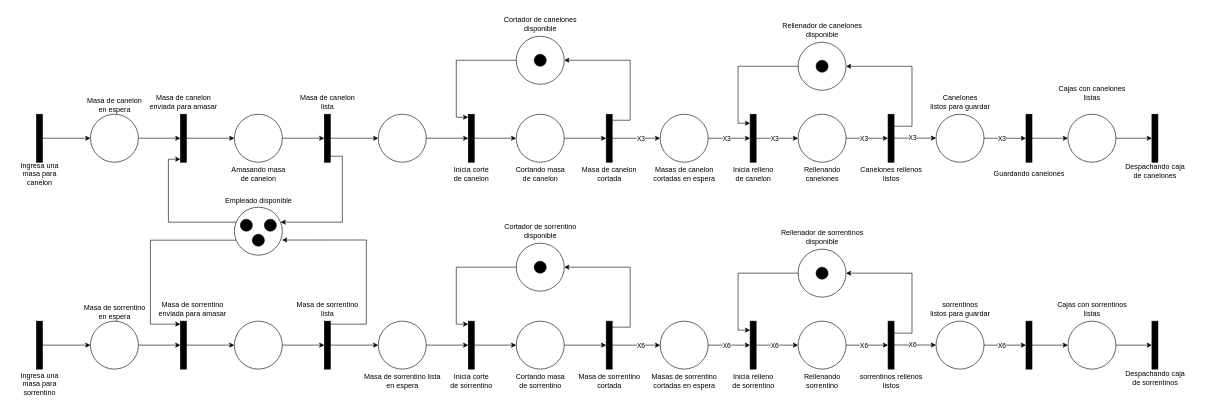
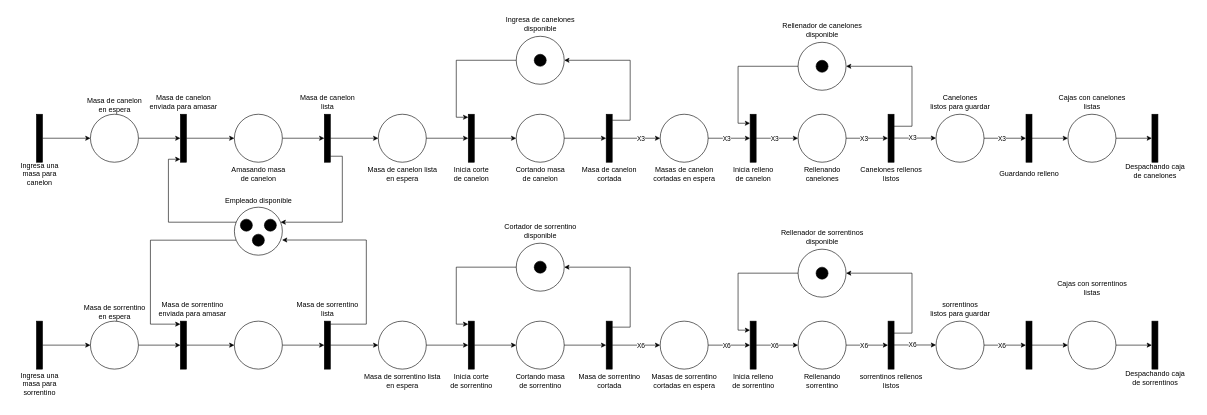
node "Cortador de canelones disponible": label "Cortador de canelones disponible" -> "Ingresa de canelones disponible"
node "Cajas con canelones listas": moved (1092, 93) -> (1092, 102)
node "Masa de canelon lista en espera": added
node "Guardando canelones": label "Guardando canelones" -> "Guardando relleno"
node "Cajas con sorrentinos listas": moved (1092, 309) -> (1092, 288)
